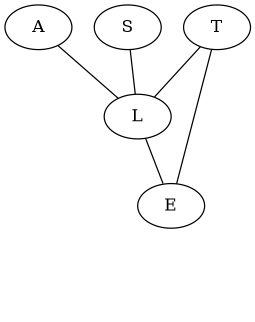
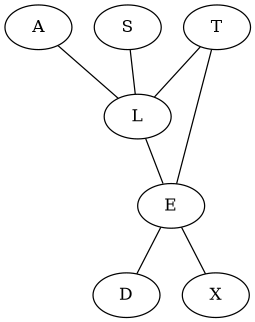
node "D": added
node "X": added
